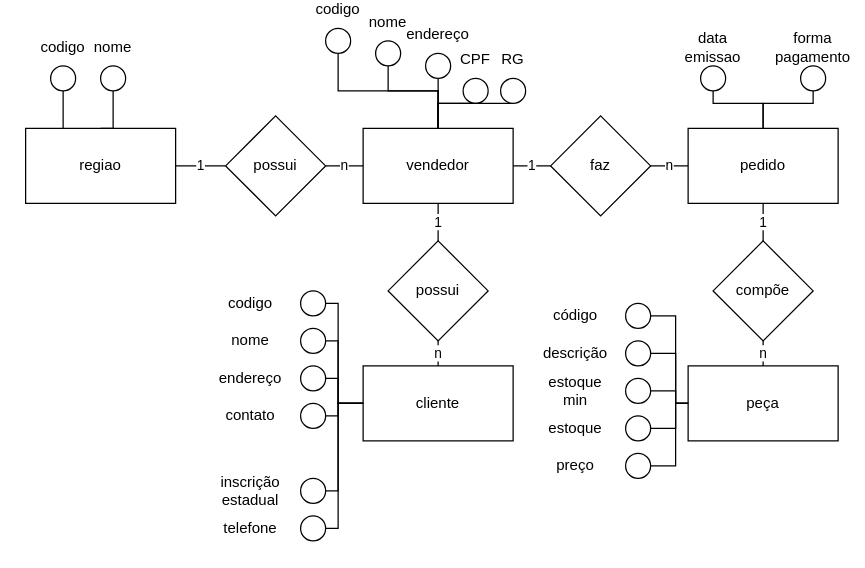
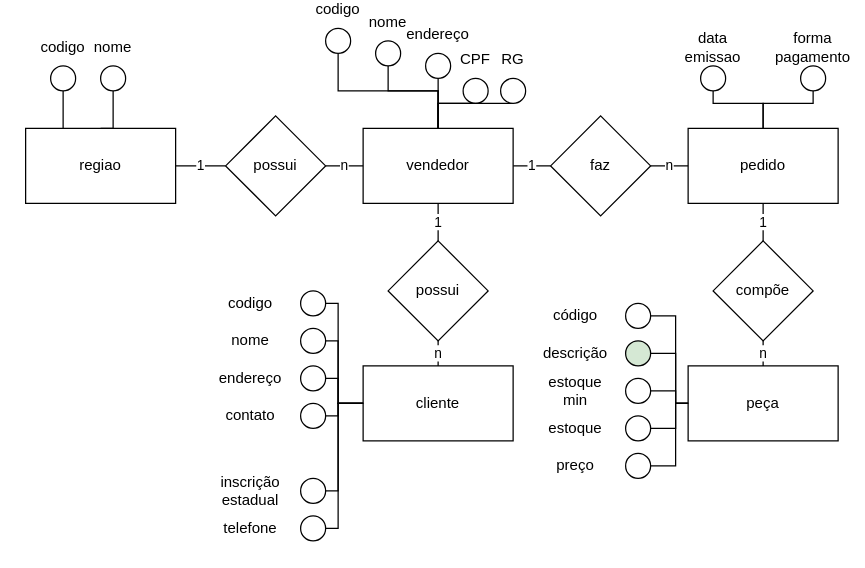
node "descrição": fillcolor #ffffff -> #d5e8d4
